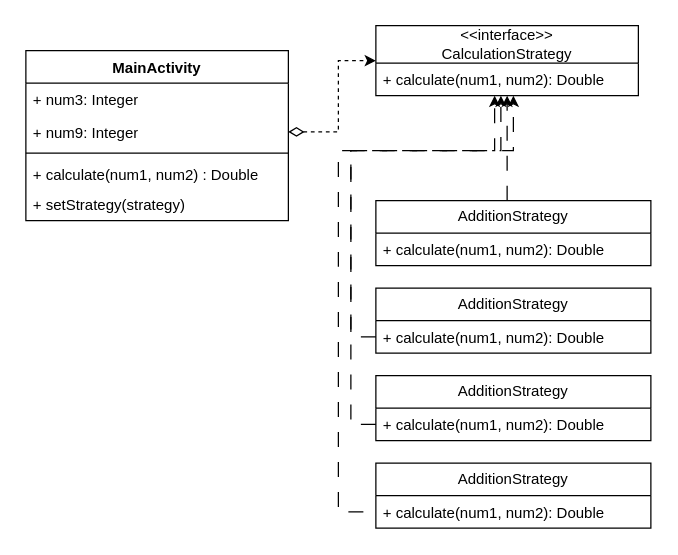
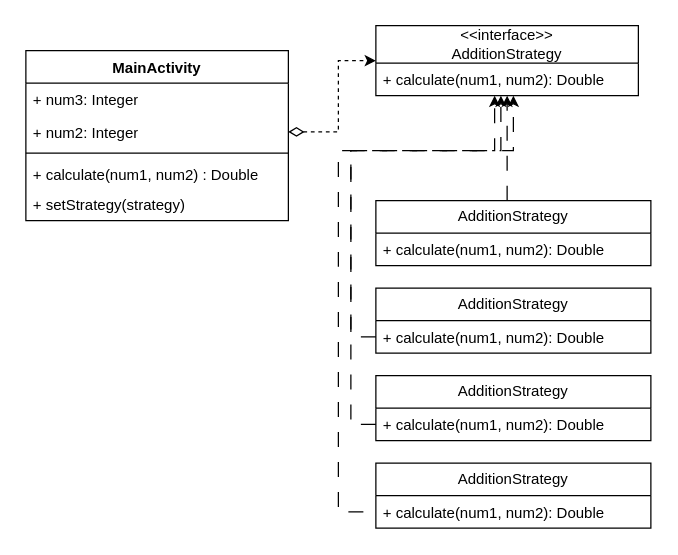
node "<<interface>> CalculationStrategy": label "<<interface>> CalculationStrategy" -> "<<interface>> AdditionStrategy"
node "+ num9: Integer": label "+ num9: Integer" -> "+ num2: Integer"
